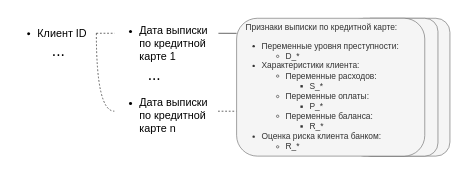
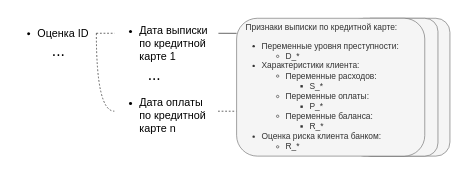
node "Клиент ID": label "Клиент ID" -> "Оценка ID"
node "Дата выписки по кредитной карте n": label "Дата выписки по кредитной карте n" -> "Дата оплаты по кредитной карте n"
